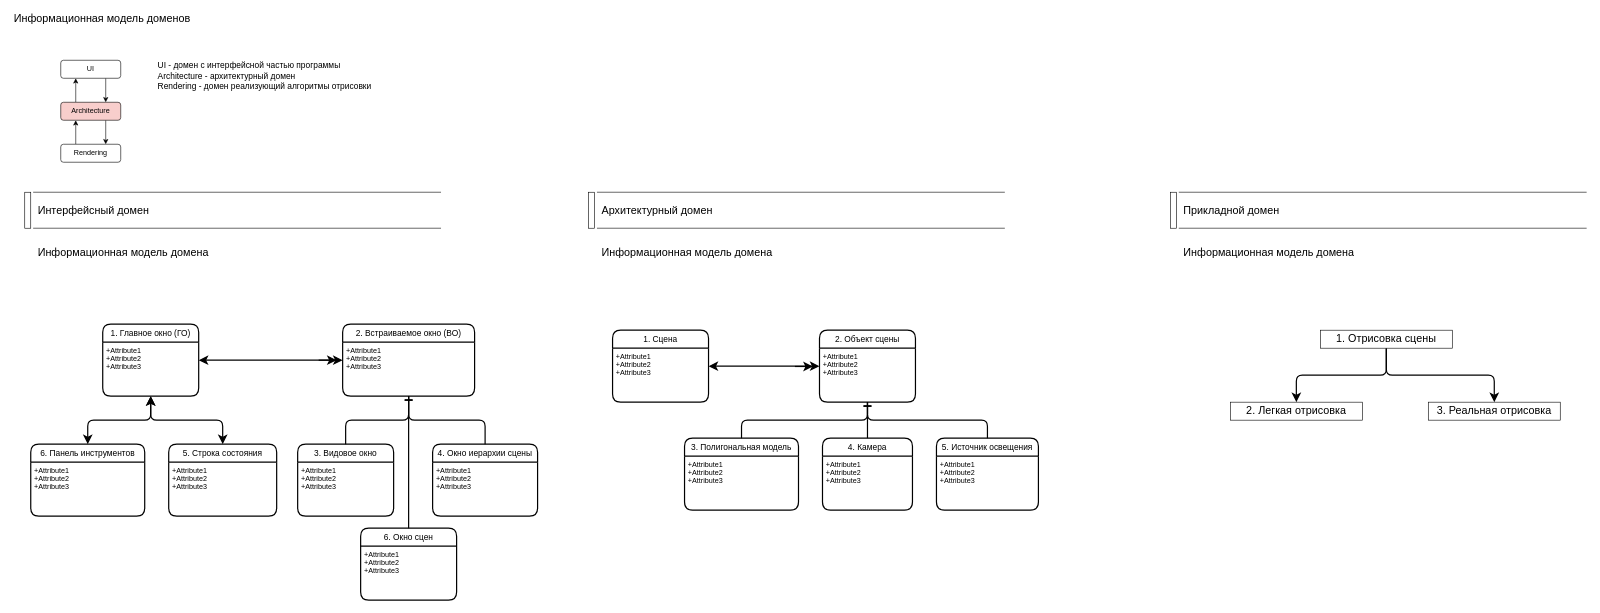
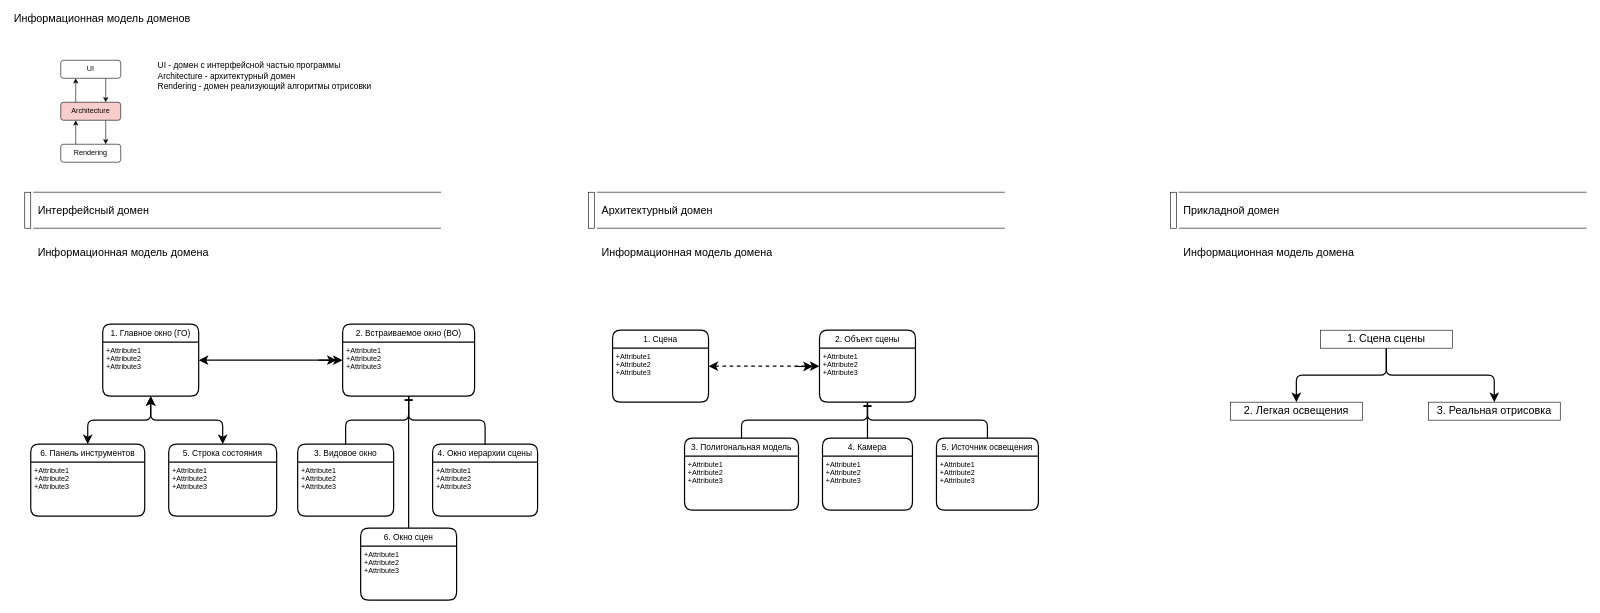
node "1. Отрисовка сцены": label "1. Отрисовка сцены" -> "1. Сцена сцены"
edge "1. Сцена" -- "2. Объект сцены": style solid -> dashed
node "2. Легкая отрисовка": label "2. Легкая отрисовка" -> "2. Легкая освещения"
